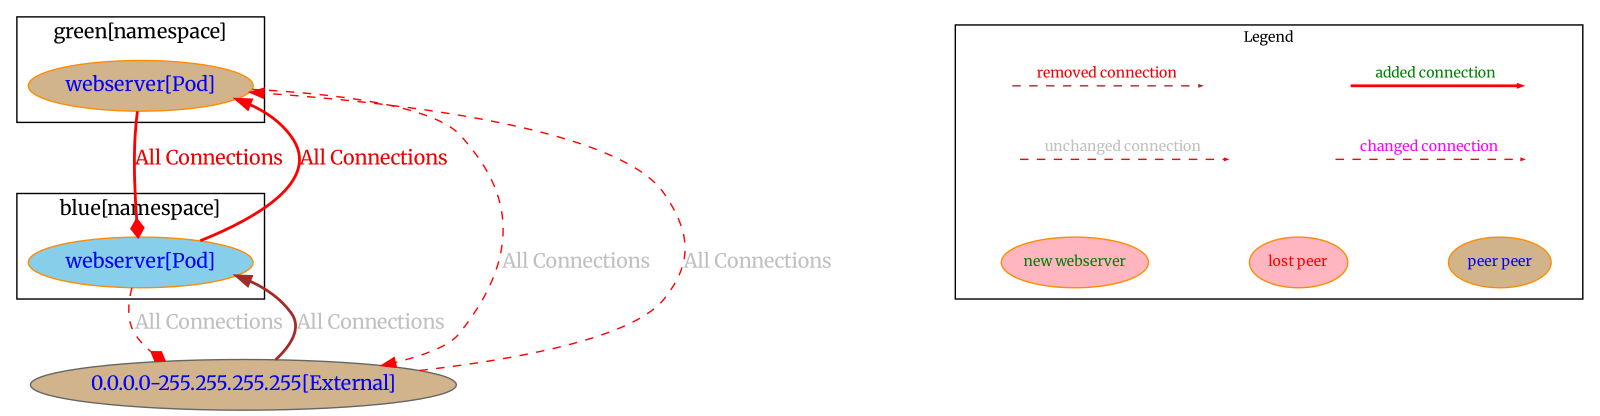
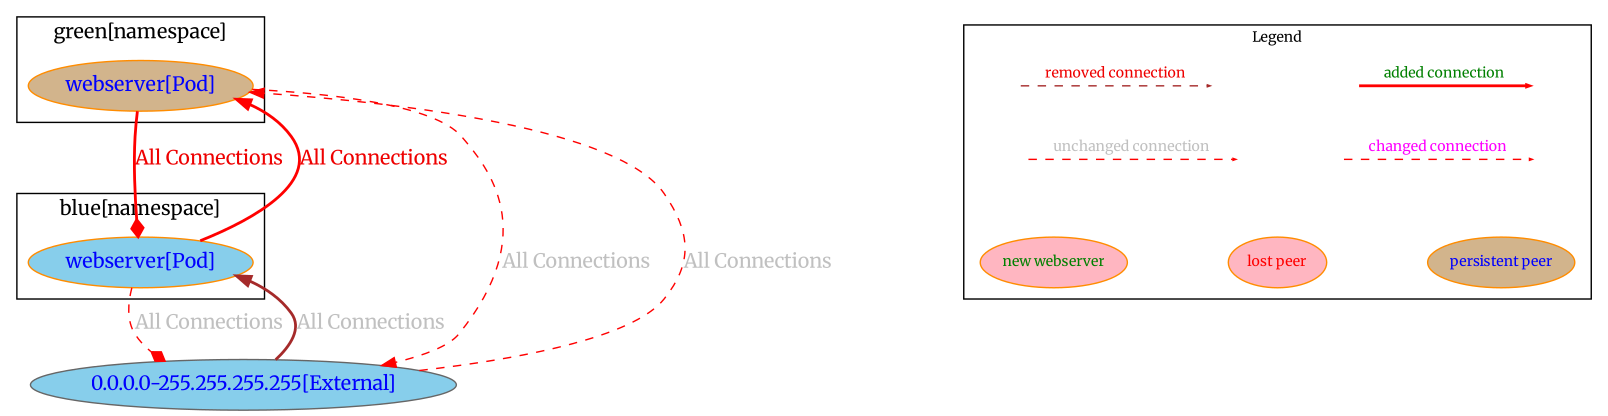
node "peer peer": label "peer peer" -> "persistent peer"
node "0.0.0.0-255.255.255.255[External]": fillcolor tan -> skyblue
